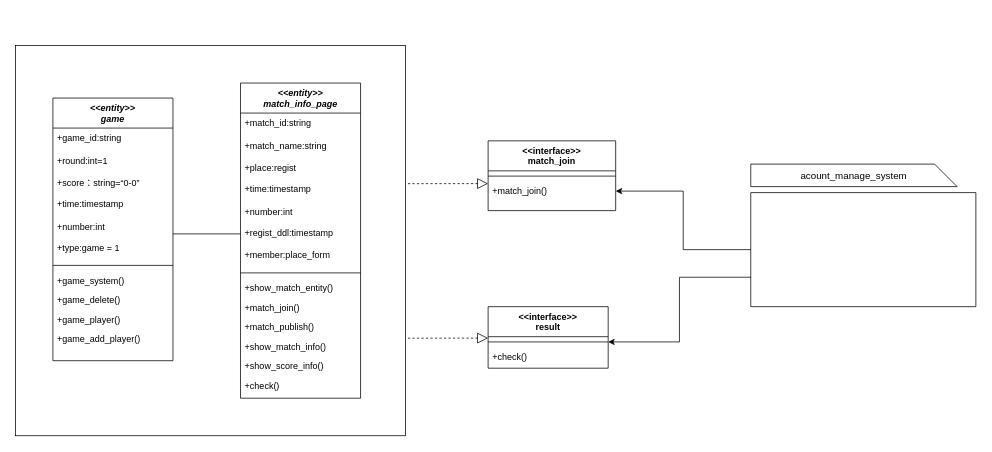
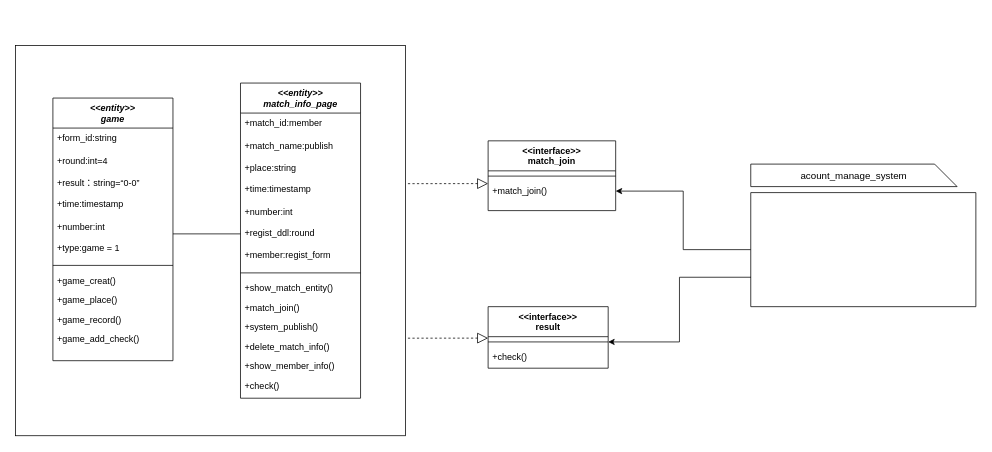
node "+match_id:string": label "+match_id:string" -> "+match_id:member"
node "+game_id:string": label "+game_id:string" -> "+form_id:string"
node "+match_name:string": label "+match_name:string" -> "+match_name:publish"
node "+round:int=1": label "+round:int=1" -> "+round:int=4"
node "+place:regist": label "+place:regist" -> "+place:string"
node "+score：string=“0-0”": label "+score：string=“0-0”" -> "+result：string=“0-0”"
node "+regist_ddl:timestamp": label "+regist_ddl:timestamp" -> "+regist_ddl:round"
node "+member:place_form": label "+member:place_form" -> "+member:regist_form"
node "+game_system()": label "+game_system()" -> "+game_creat()"
node "+game_delete()": label "+game_delete()" -> "+game_place()"
node "+game_player()": label "+game_player()" -> "+game_record()"
node "+match_publish()": label "+match_publish()" -> "+system_publish()"
node "+game_add_player()": label "+game_add_player()" -> "+game_add_check()"
node "+show_match_info()": label "+show_match_info()" -> "+delete_match_info()"
node "+show_score_info()": label "+show_score_info()" -> "+show_member_info()"
